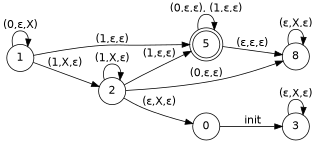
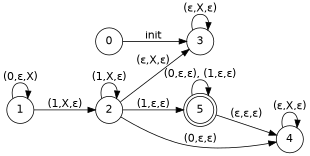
edge "1" -> "5": removed, label "(1,ε,ε)"
node "8": label "8" -> "4"
edge "2" -> "0": now "2" -> "3"
